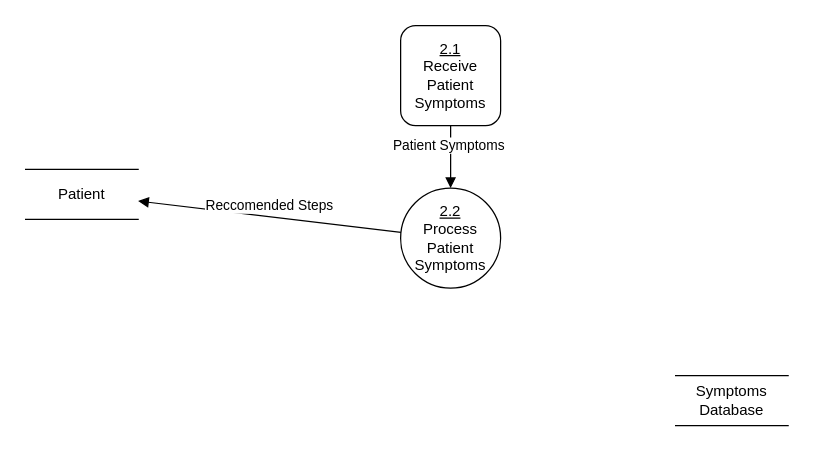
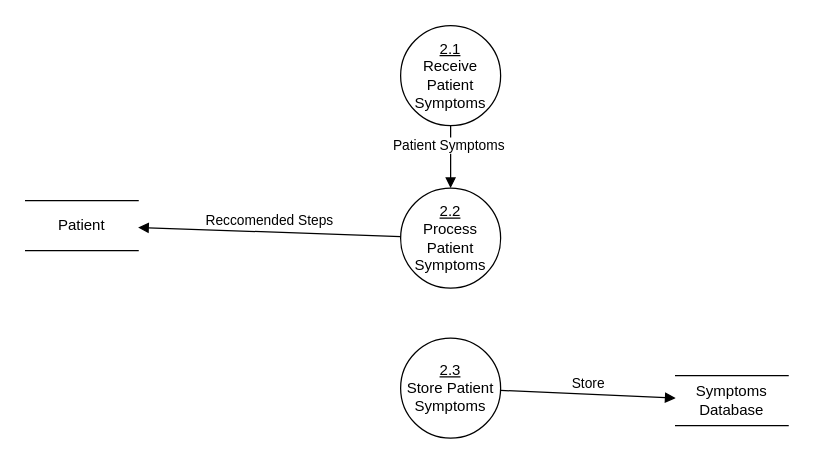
node "2.1 Receive Patient Symptoms": shape rounded rectangle -> ellipse
node "Patient": moved (82, 194) -> (82, 226)
node "2.3 Store Patient Symptoms": added
edge "2.3 Store Patient Symptoms" -> "Symptoms Database": added, label "Store"
